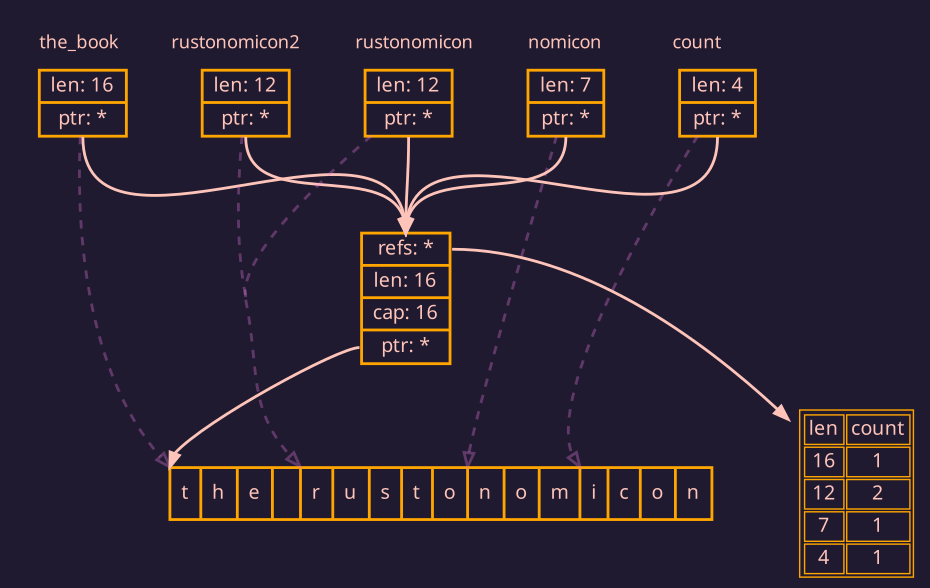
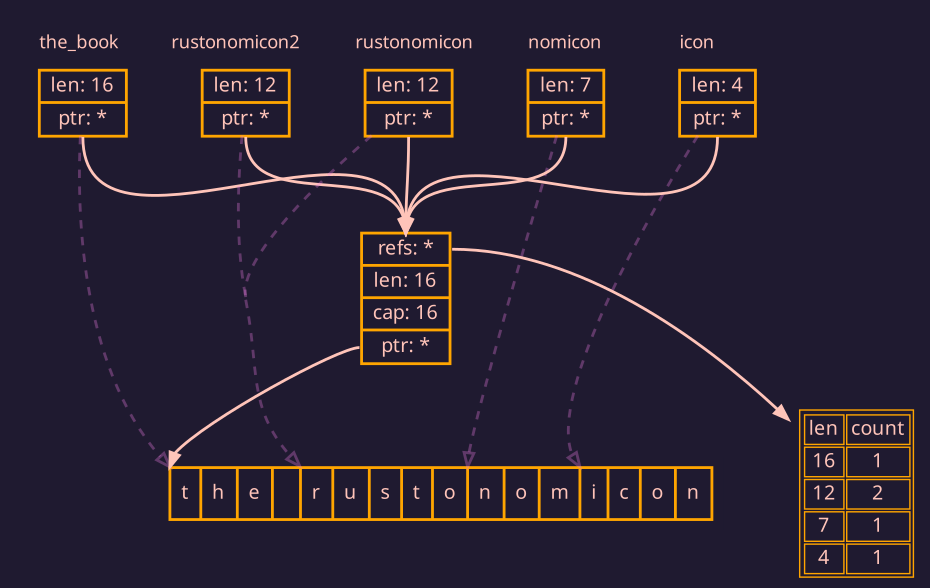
cluster "count": label "count" -> "icon"
